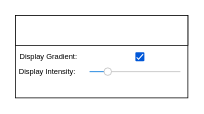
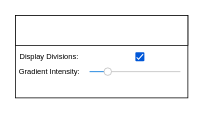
node "Display Gradient:": label "Display Gradient:" -> "Display Divisions:"
node "Display Intensity:": label "Display Intensity:" -> "Gradient Intensity:"
